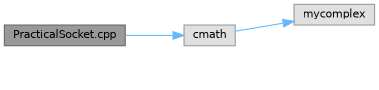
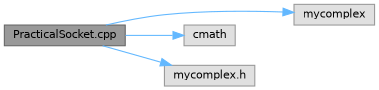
edge "cmath" -> "mycomplex": now "PracticalSocket.cpp" -> "mycomplex"
node "mycomplex.h": added
